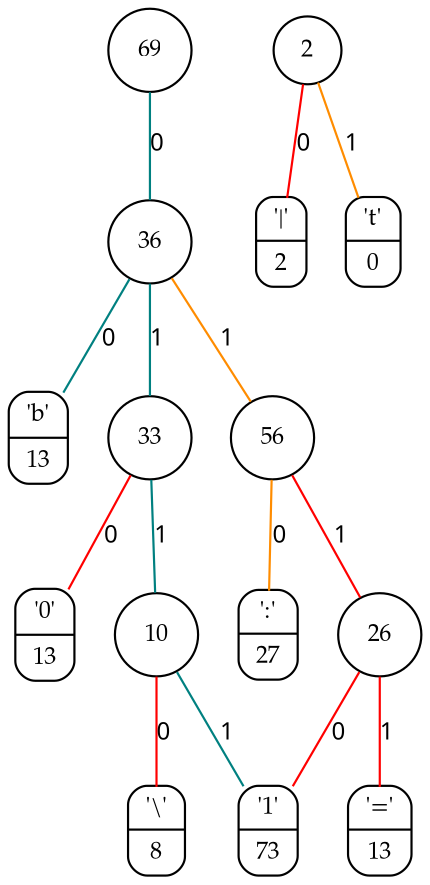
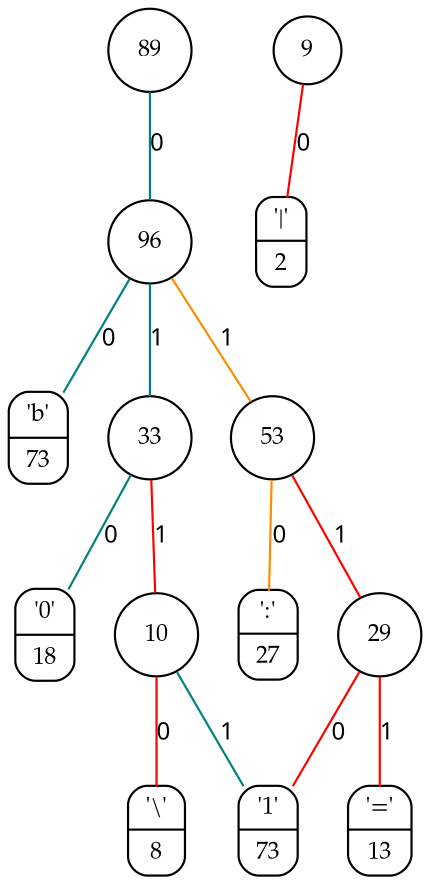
node "69": label "69" -> "89"
node "2": label "2" -> "9"
node "36": label "36" -> "96"
node "'t'": removed
node "56": label "56" -> "53"
node "'b'": text "13" -> "73"
edge "33" -- "'0'": color red -> teal
edge "33" -- "10": color teal -> red
node "26": label "26" -> "29"
node "'0'": text "13" -> "18"
